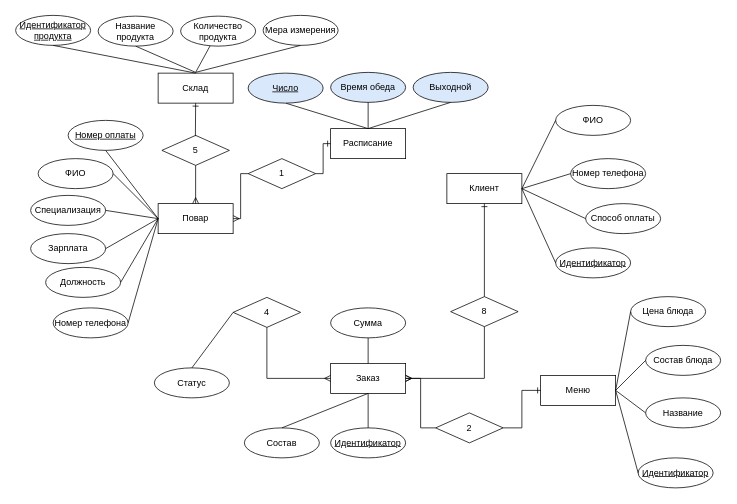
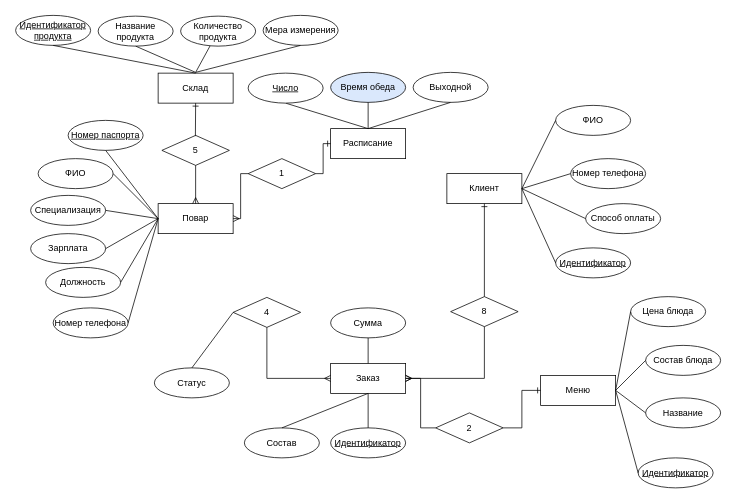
node "Выходной": fillcolor #dae8fc -> #ffffff
node "Число": fillcolor #dae8fc -> #ffffff
node "Номер оплаты": label "Номер оплаты" -> "Номер паспорта"
